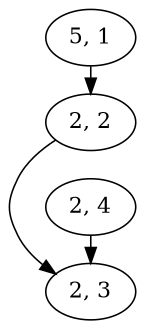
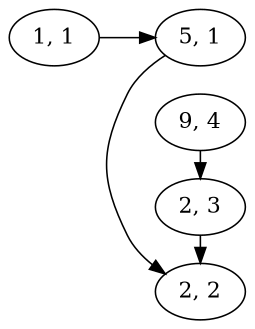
node "1, 1": added
edge "2, 2" -> "2, 3": reversed
node "2, 4": label "2, 4" -> "9, 4"
